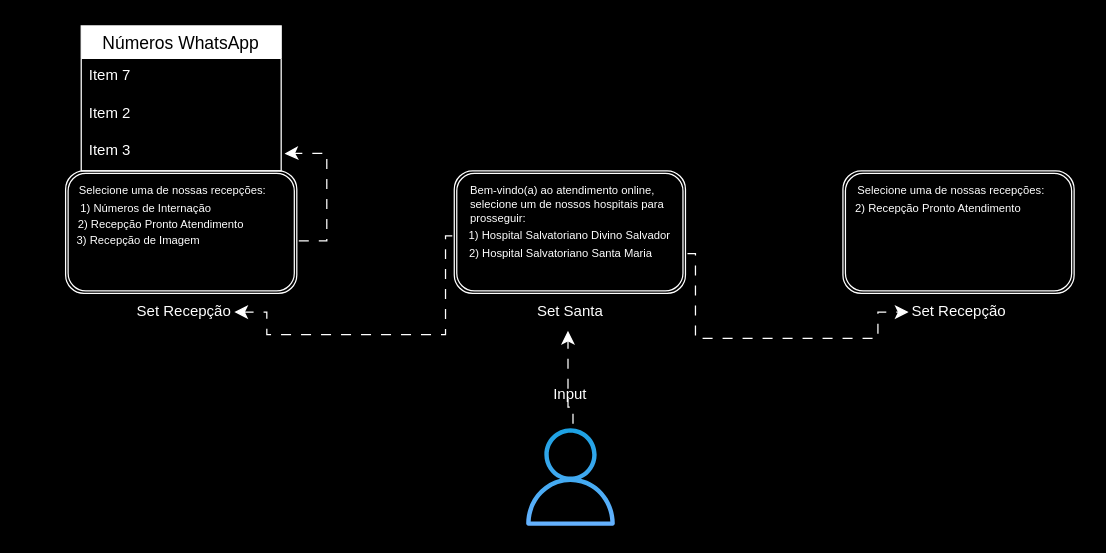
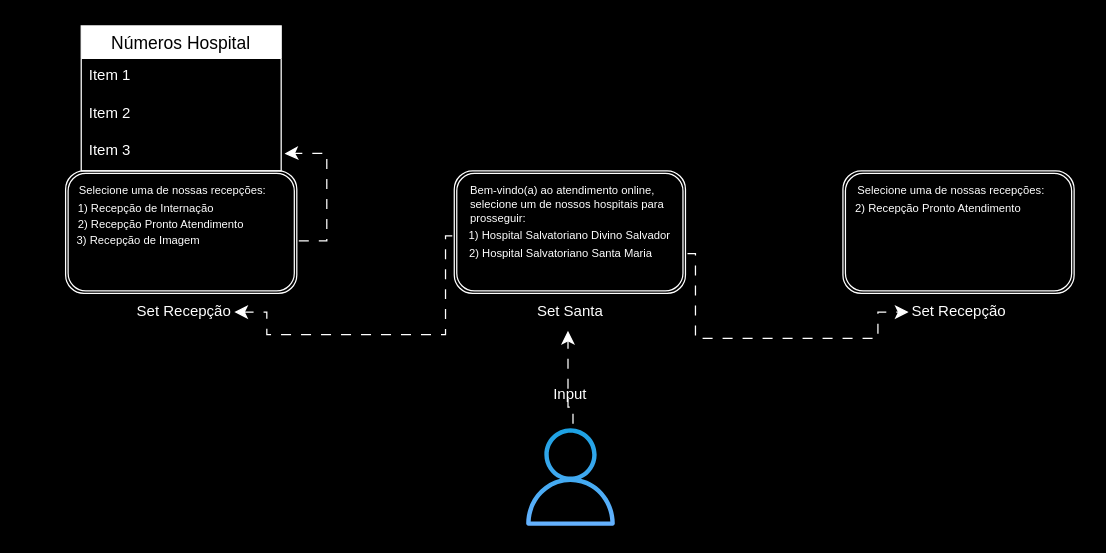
node "Números WhatsApp": label "Números WhatsApp" -> "Números Hospital"
node "Item 7": label "Item 7" -> "Item 1"
node "1) Números de Internação": label "1) Números de Internação" -> "1) Recepção de Internação"
